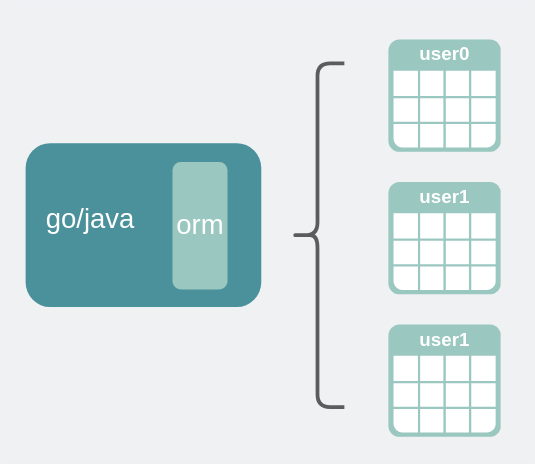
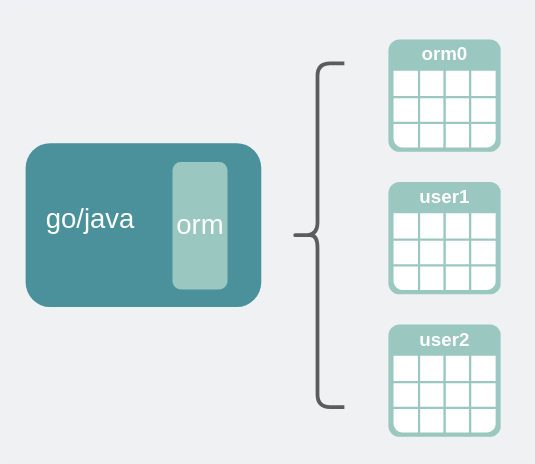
node "user0": label "user0" -> "orm0"
node "user1": label "user1" -> "user2"
